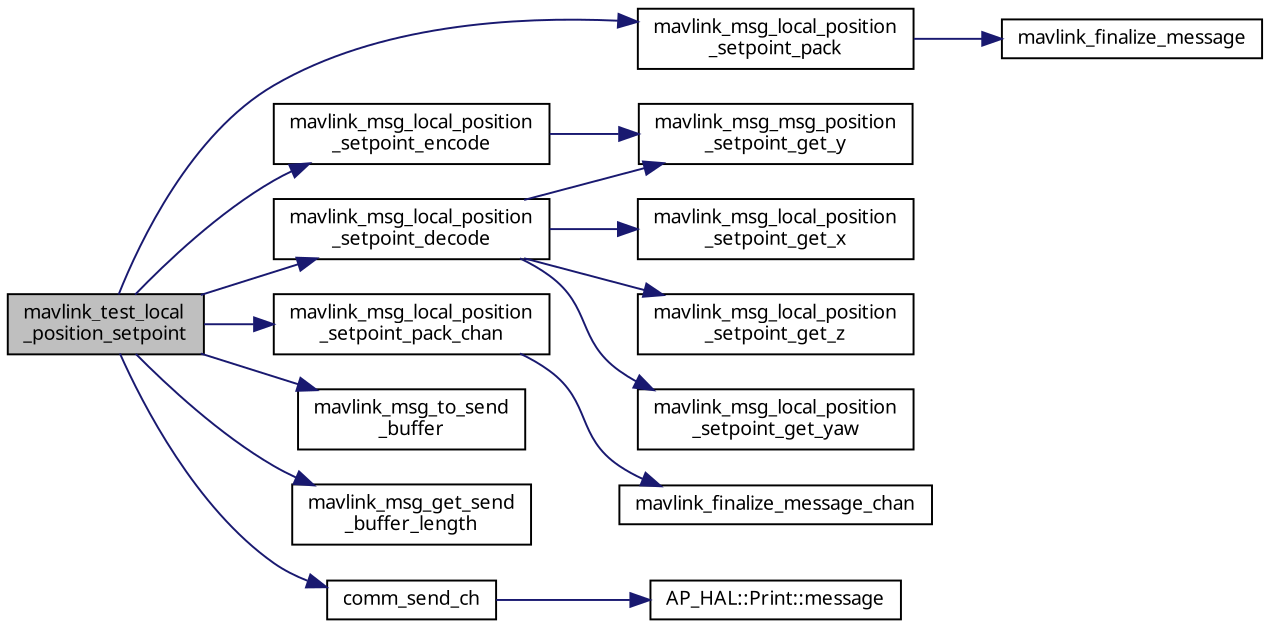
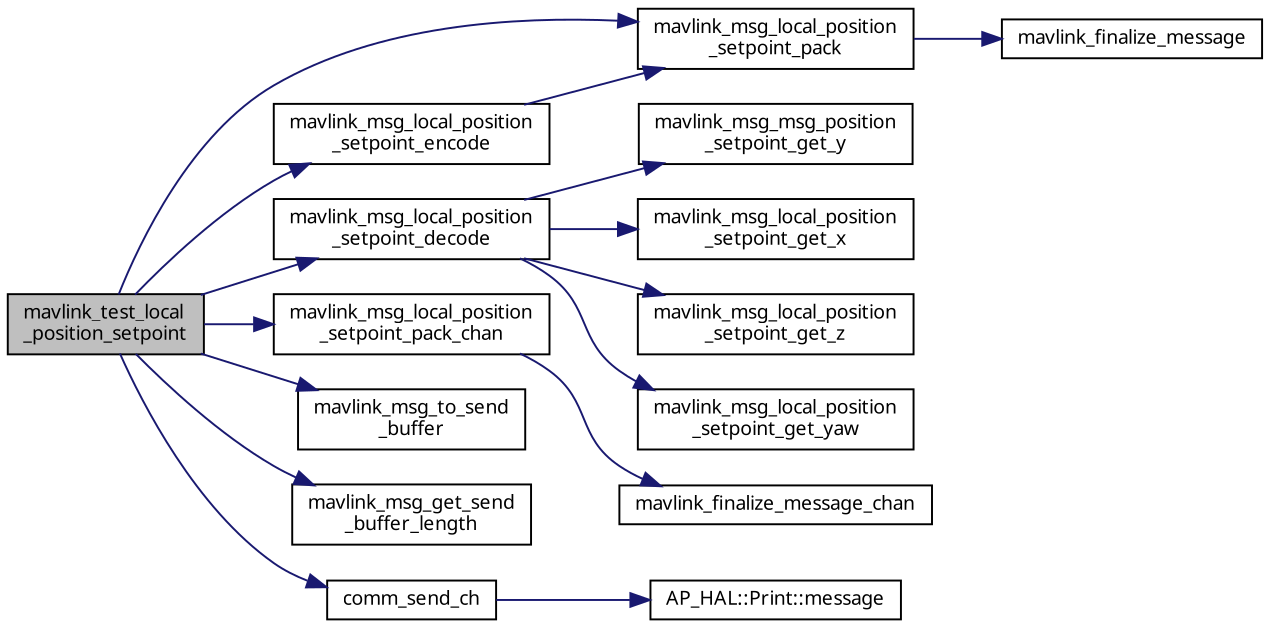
edge "mavlink_msg_local_position _setpoint_encode" -> "mavlink_msg_msg_position _setpoint_get_y": now "mavlink_msg_local_position _setpoint_encode" -> "mavlink_msg_local_position _setpoint_pack"
